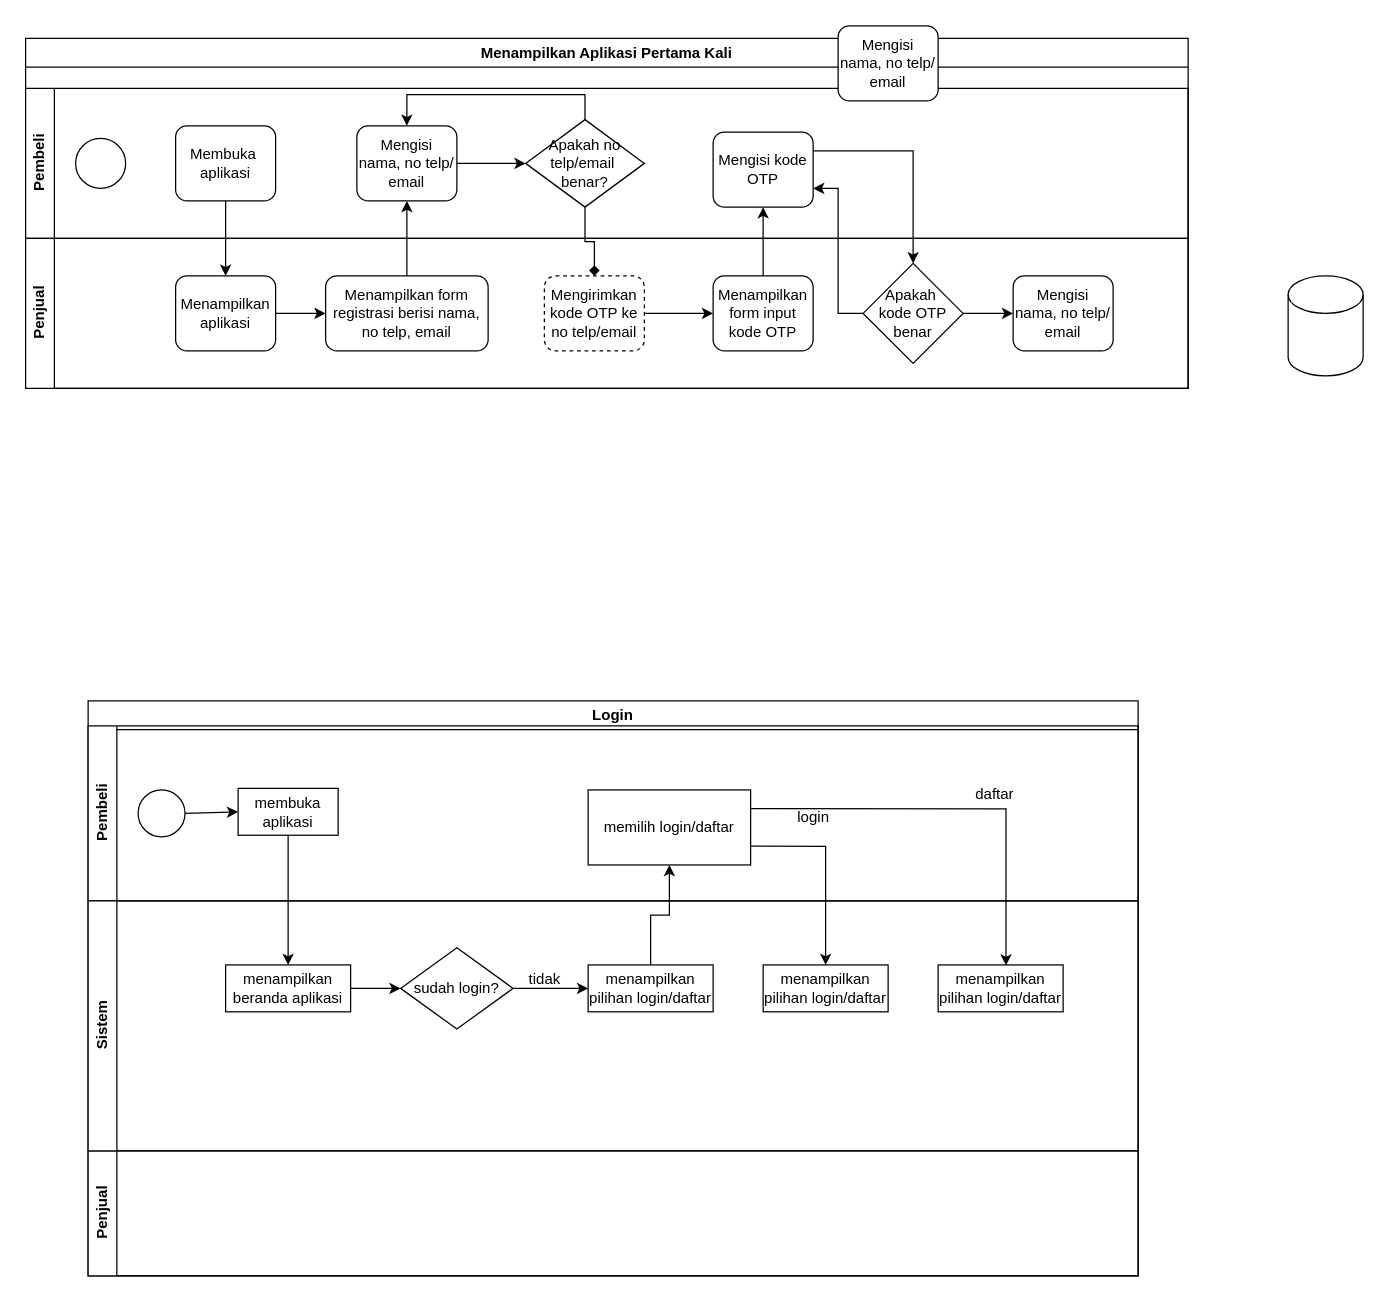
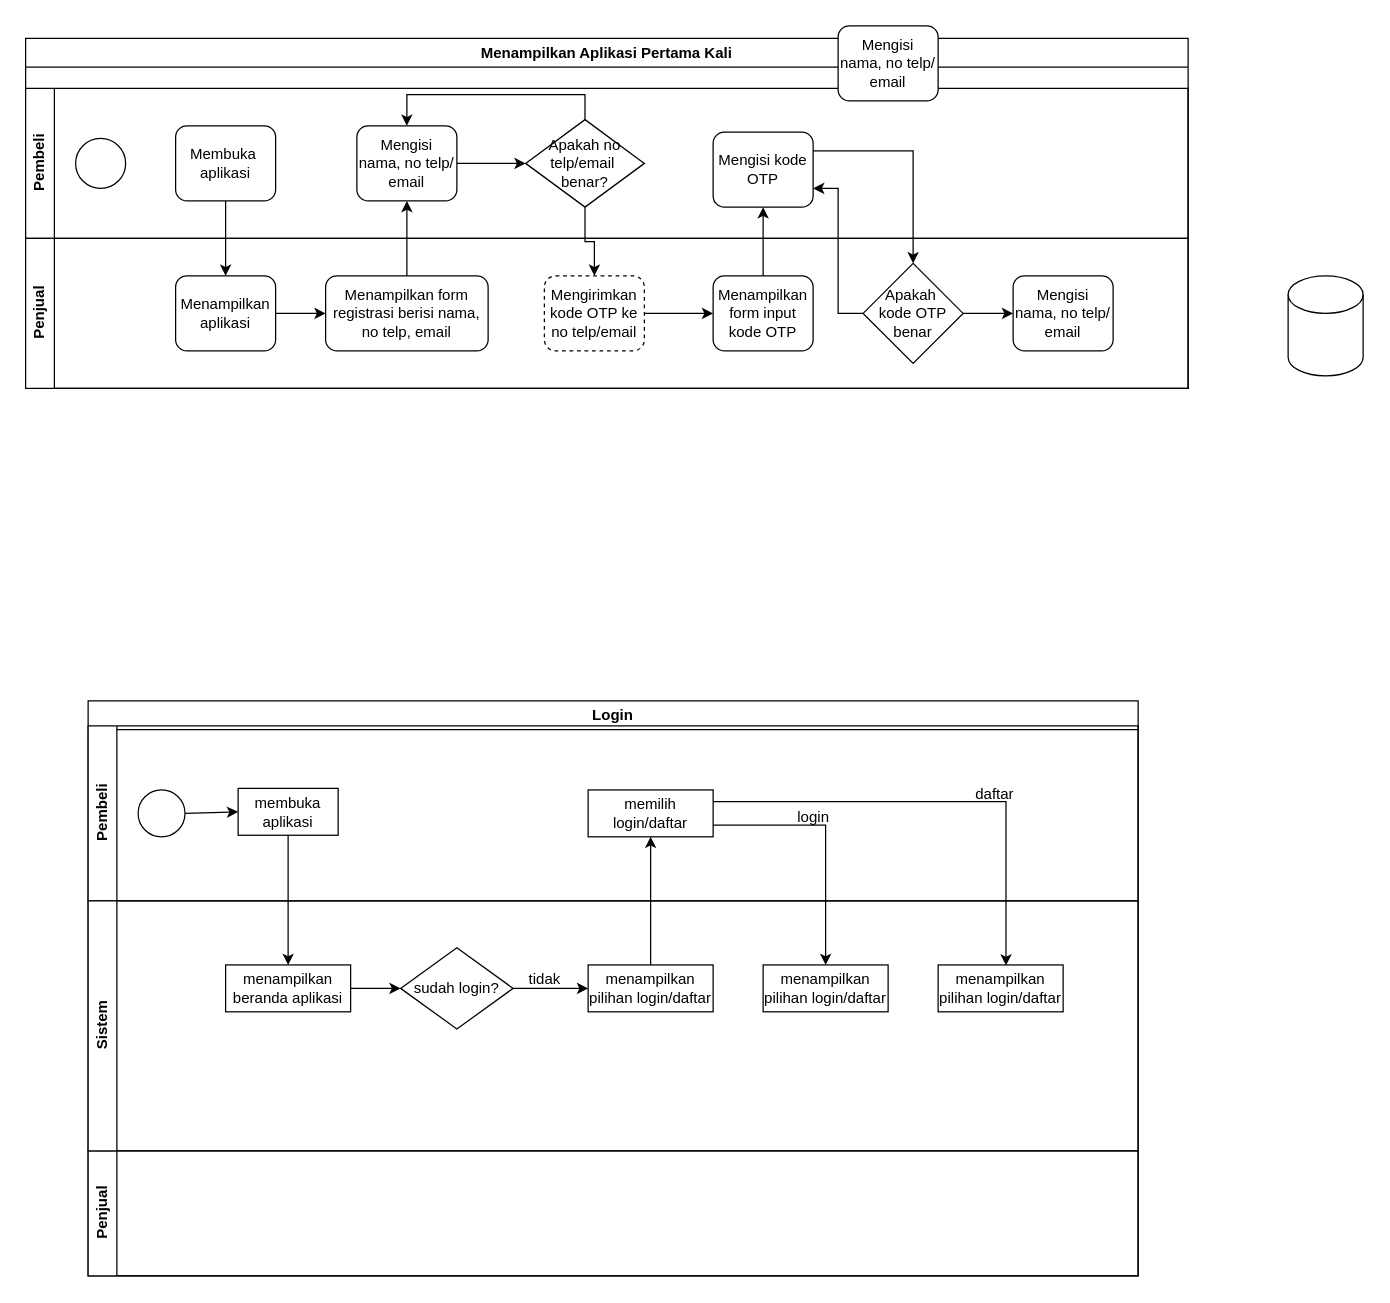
edge "Apakah no telp/email benar?" -> "Mengirimkan kode OTP ke no telp/email": arrowhead diamond -> classic
node "memilih login/daftar": size 163x75 -> 125x47
